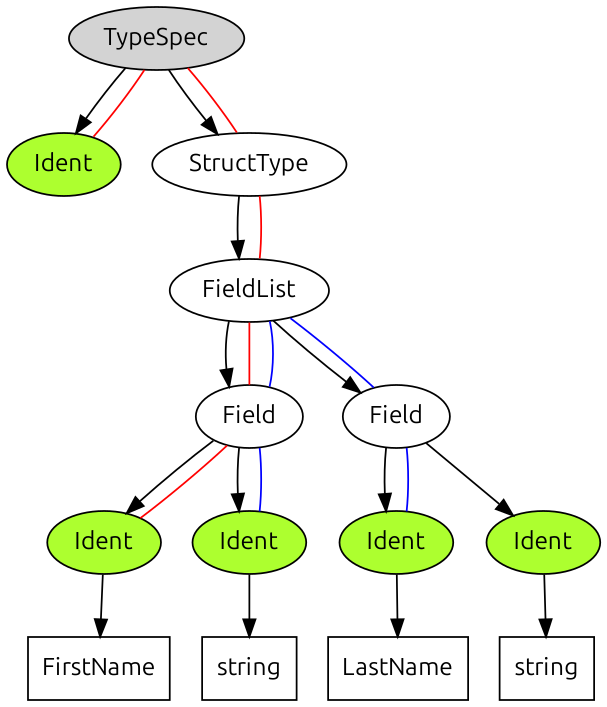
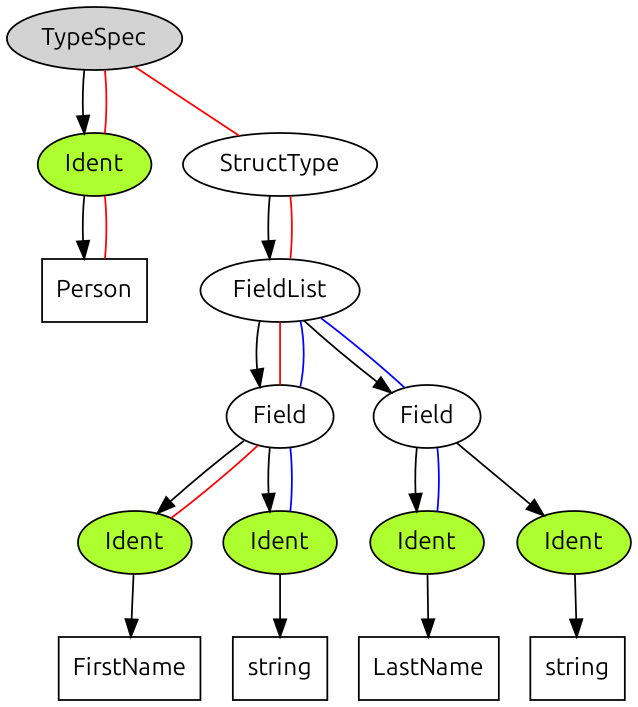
edge "TypeSpec" -> "StructType": removed
node "Person": added
